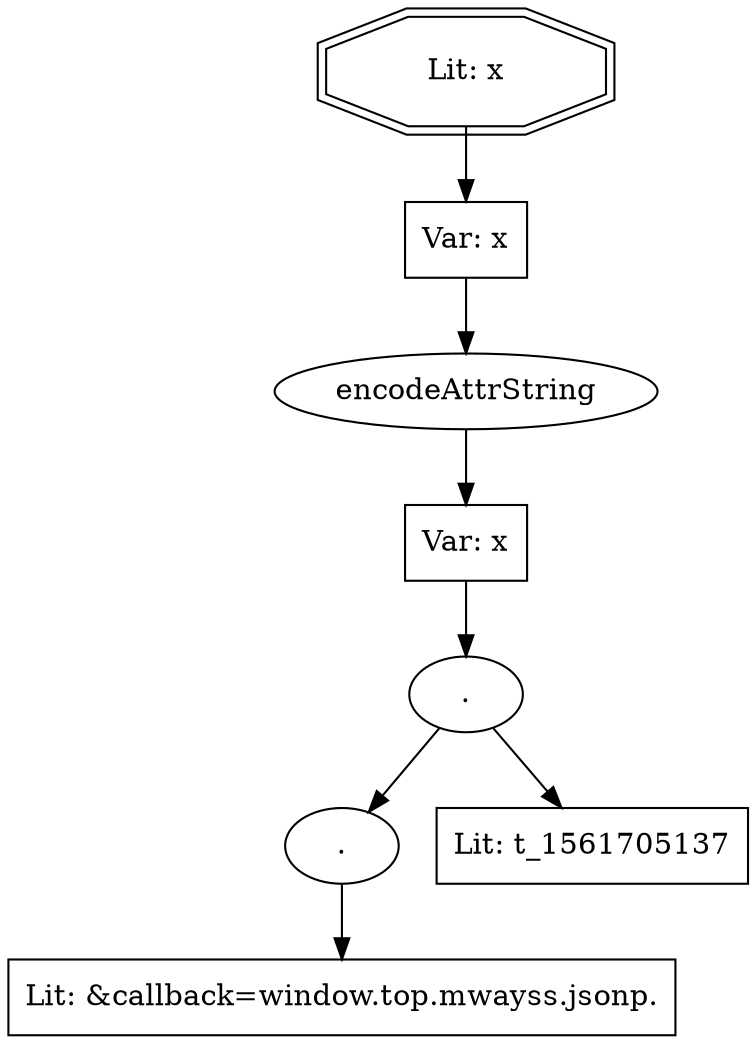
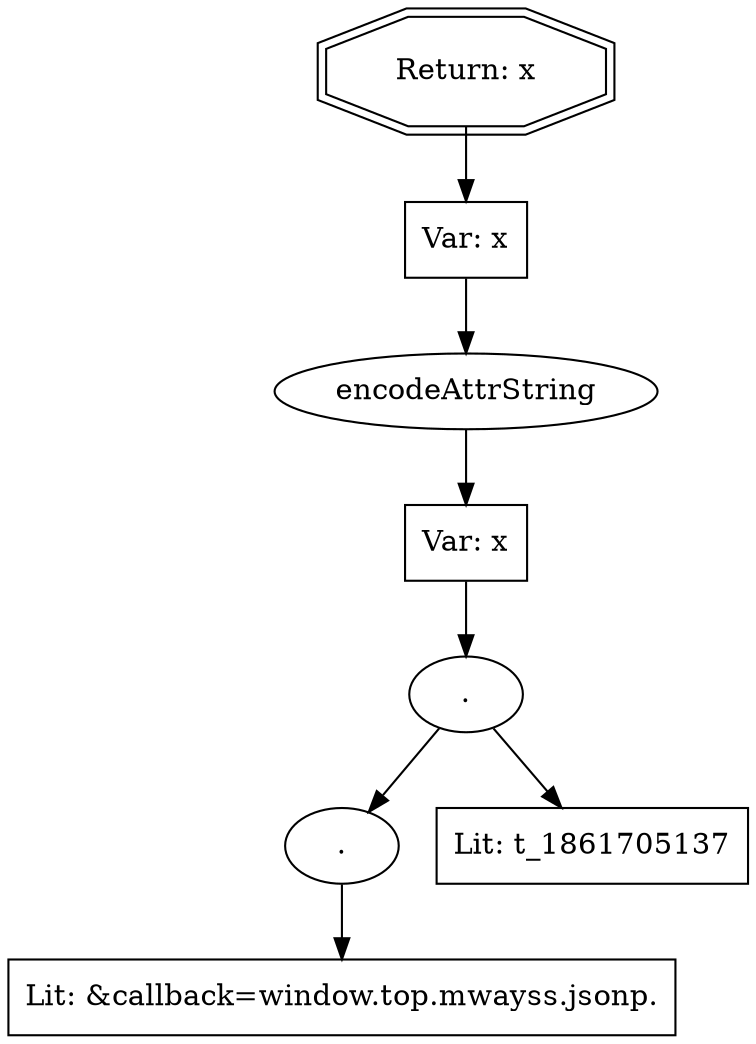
node "Lit: x": label "Lit: x" -> "Return: x"
node "Lit: t_1561705137": label "Lit: t_1561705137" -> "Lit: t_1861705137"
